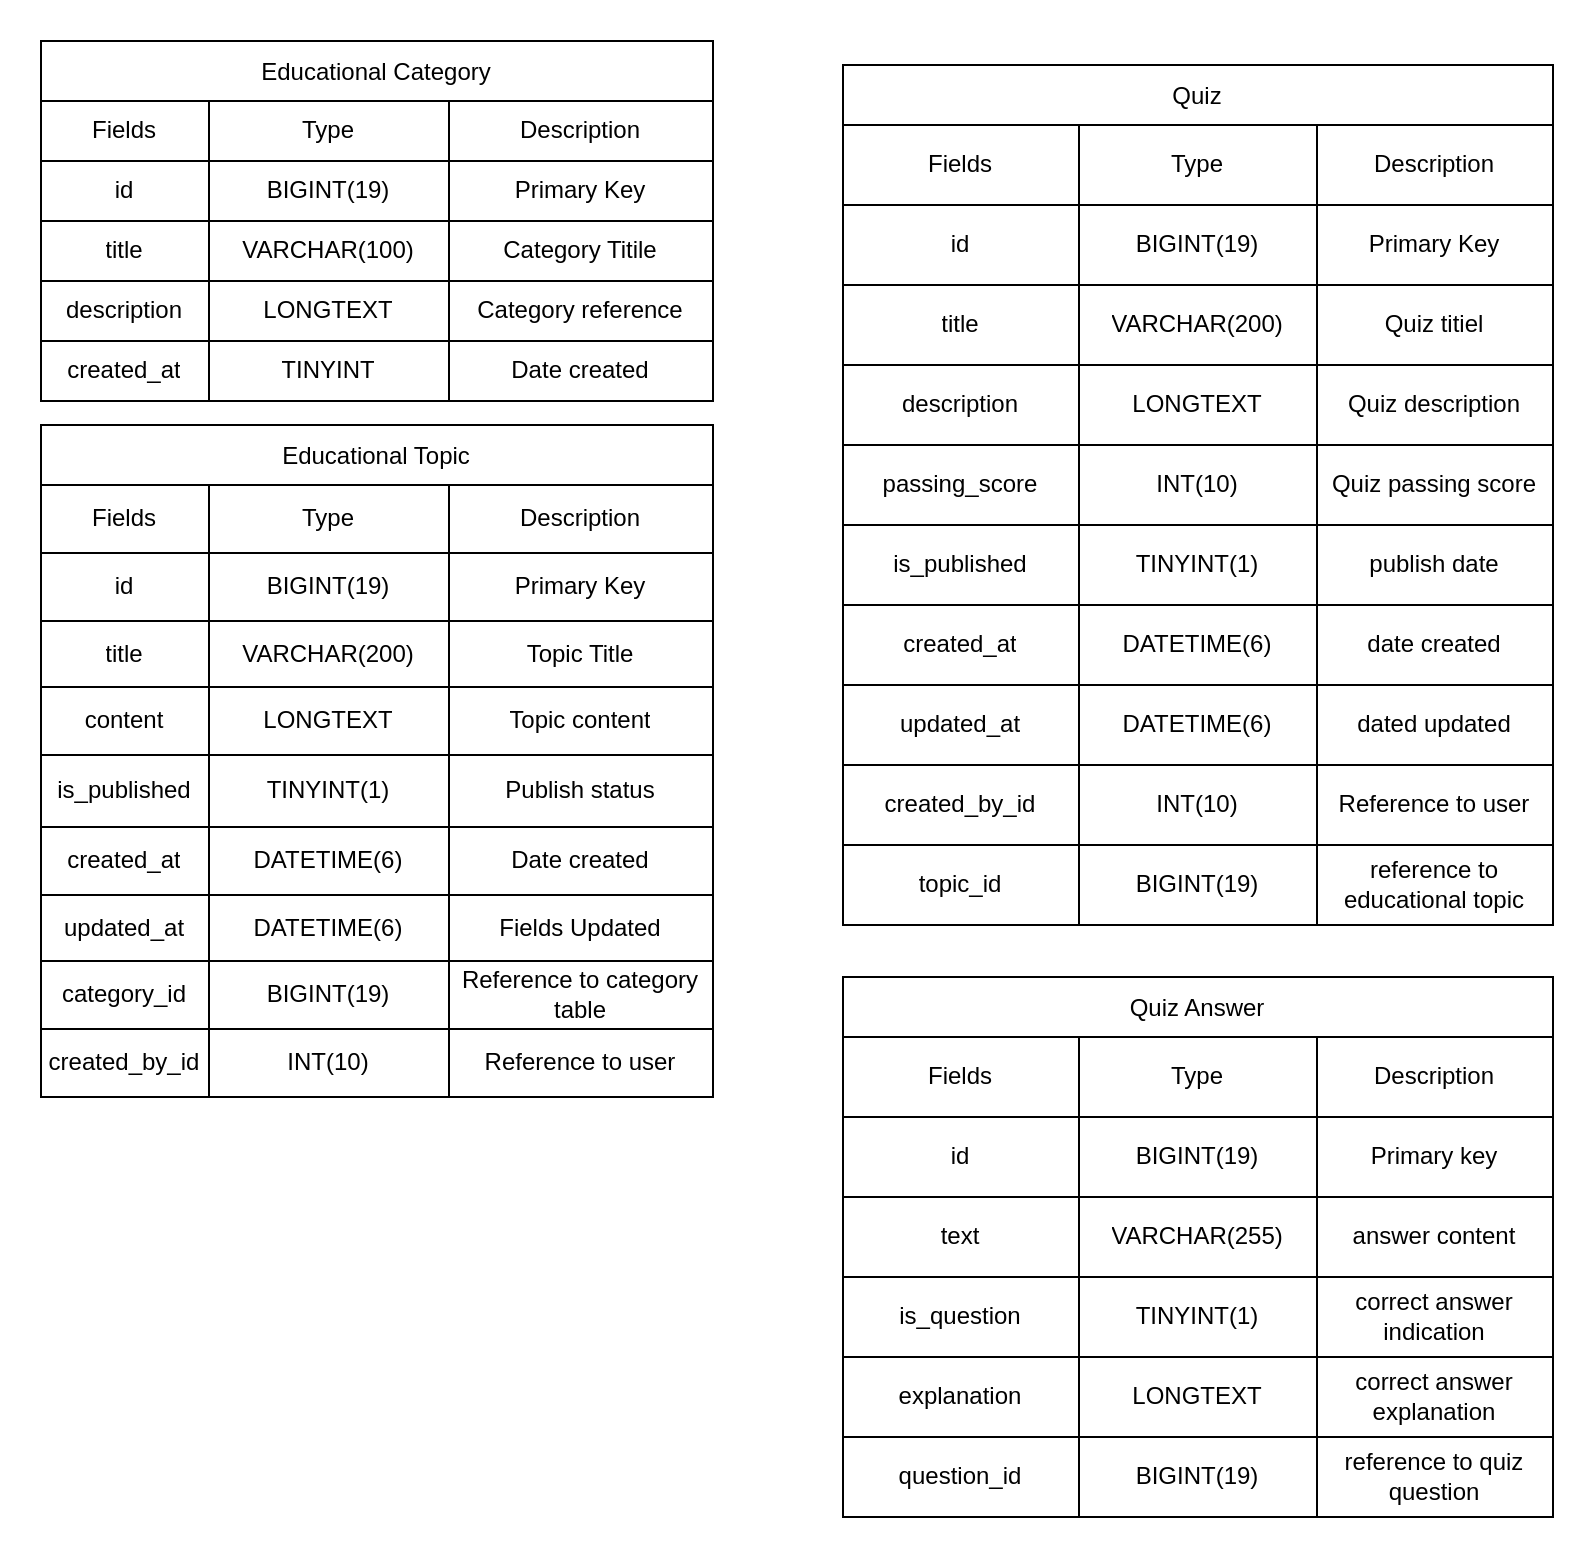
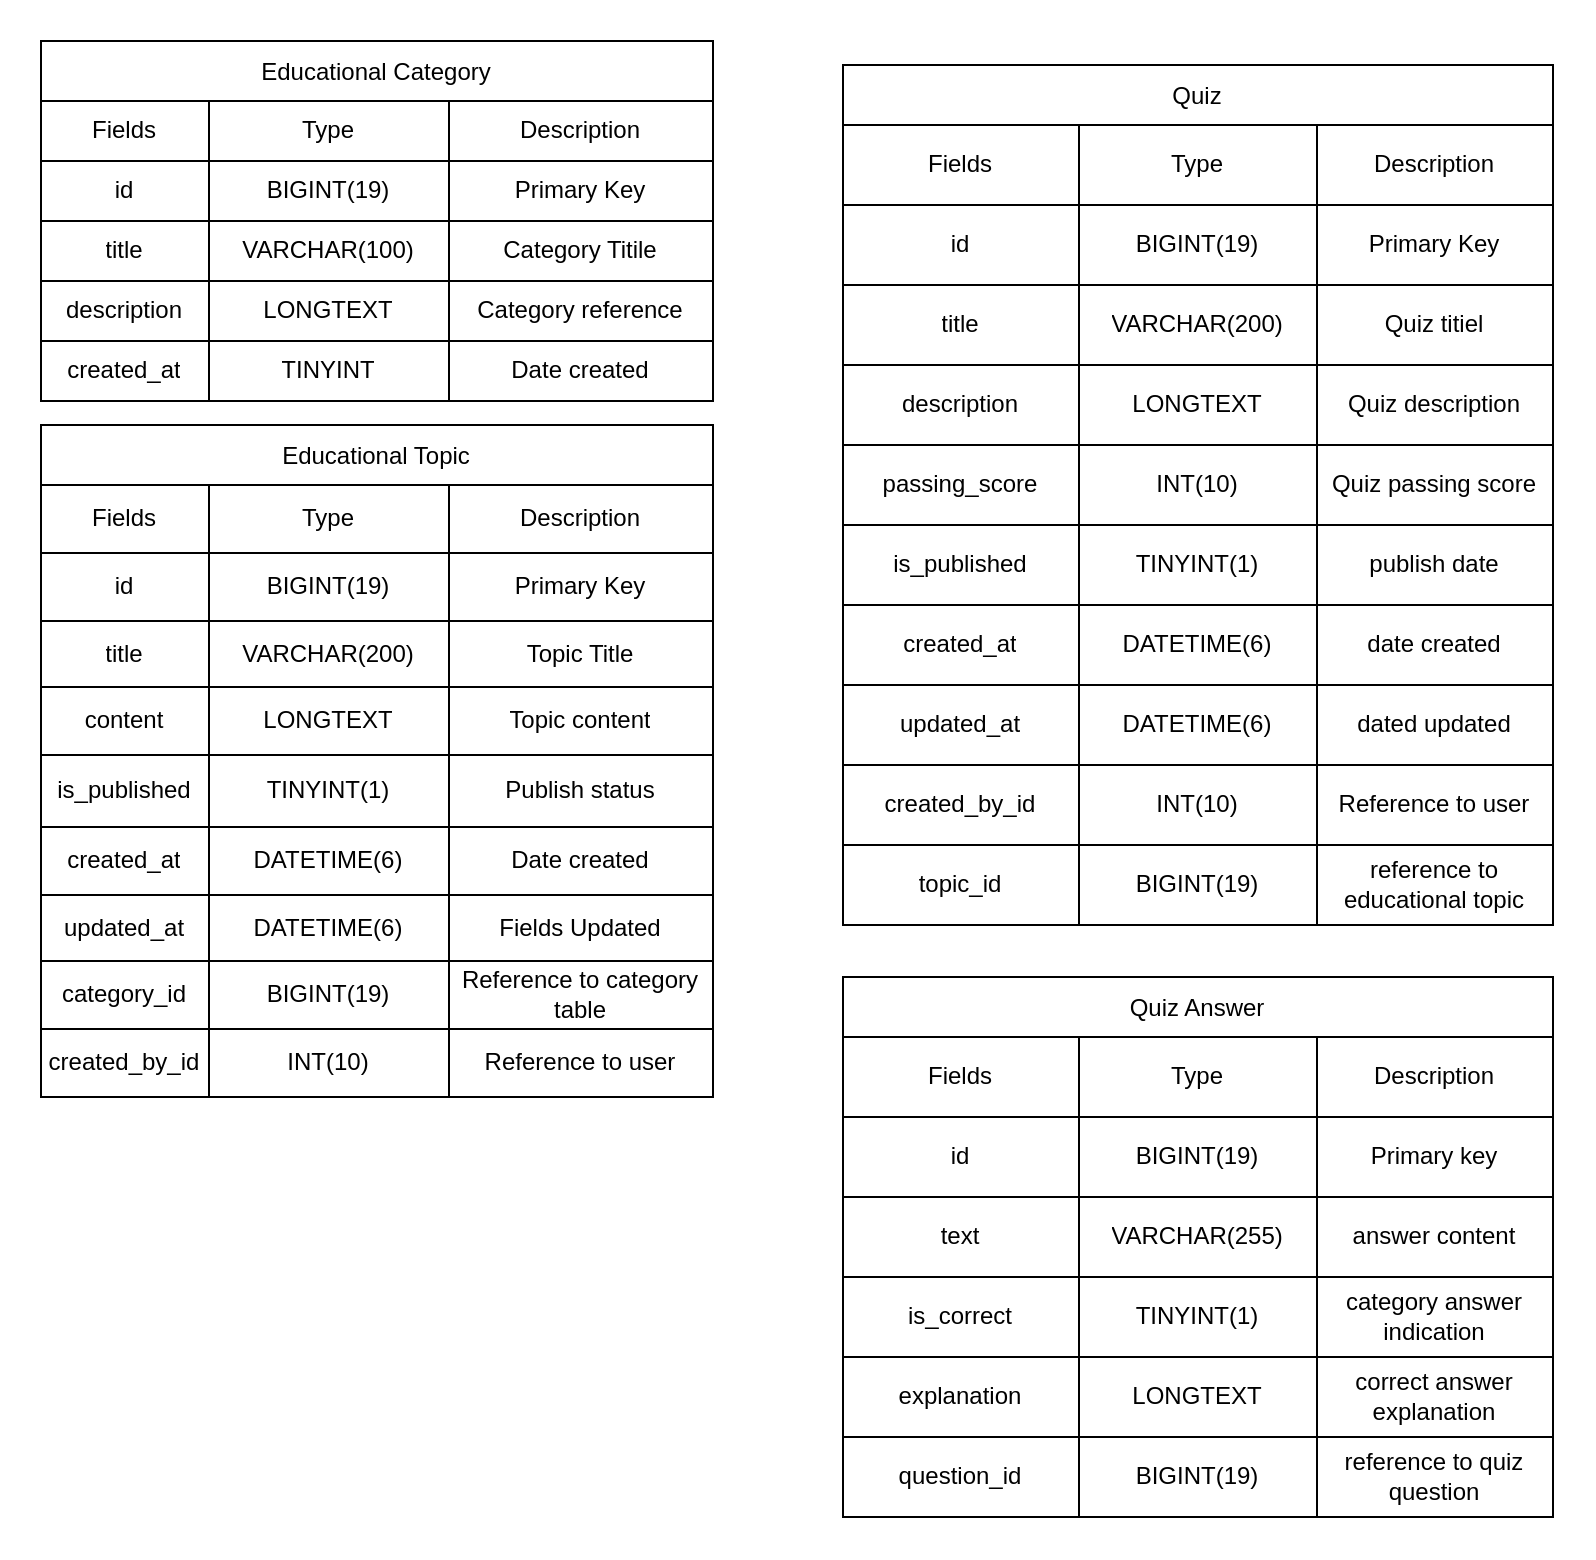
node "is_question": label "is_question" -> "is_correct"
node "correct answer indication": label "correct answer indication" -> "category answer indication"
